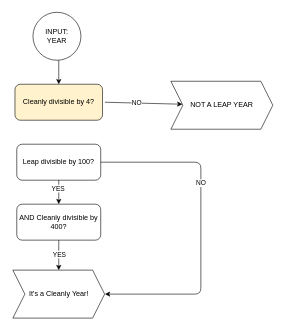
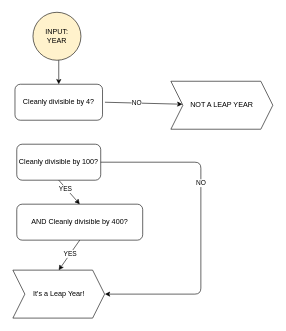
node "INPUT: YEAR": fillcolor #ffffff -> #fff2cc
node "Cleanly divisible by 4?": fillcolor #fff2cc -> #ffffff
node "Leap divisible by 100?": label "Leap divisible by 100?" -> "Cleanly divisible by 100?"
node "AND Cleanly divisible by 400?": size 84x36 -> 126x36
node "It's a Cleanly Year!": label "It's a Cleanly Year!" -> "It's a Leap Year!"
